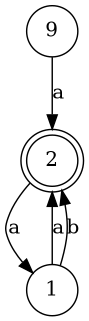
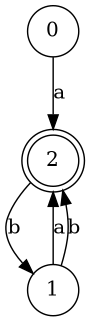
node "9": label "9" -> "0"
edge "2" -> "1": label "a" -> "b"
